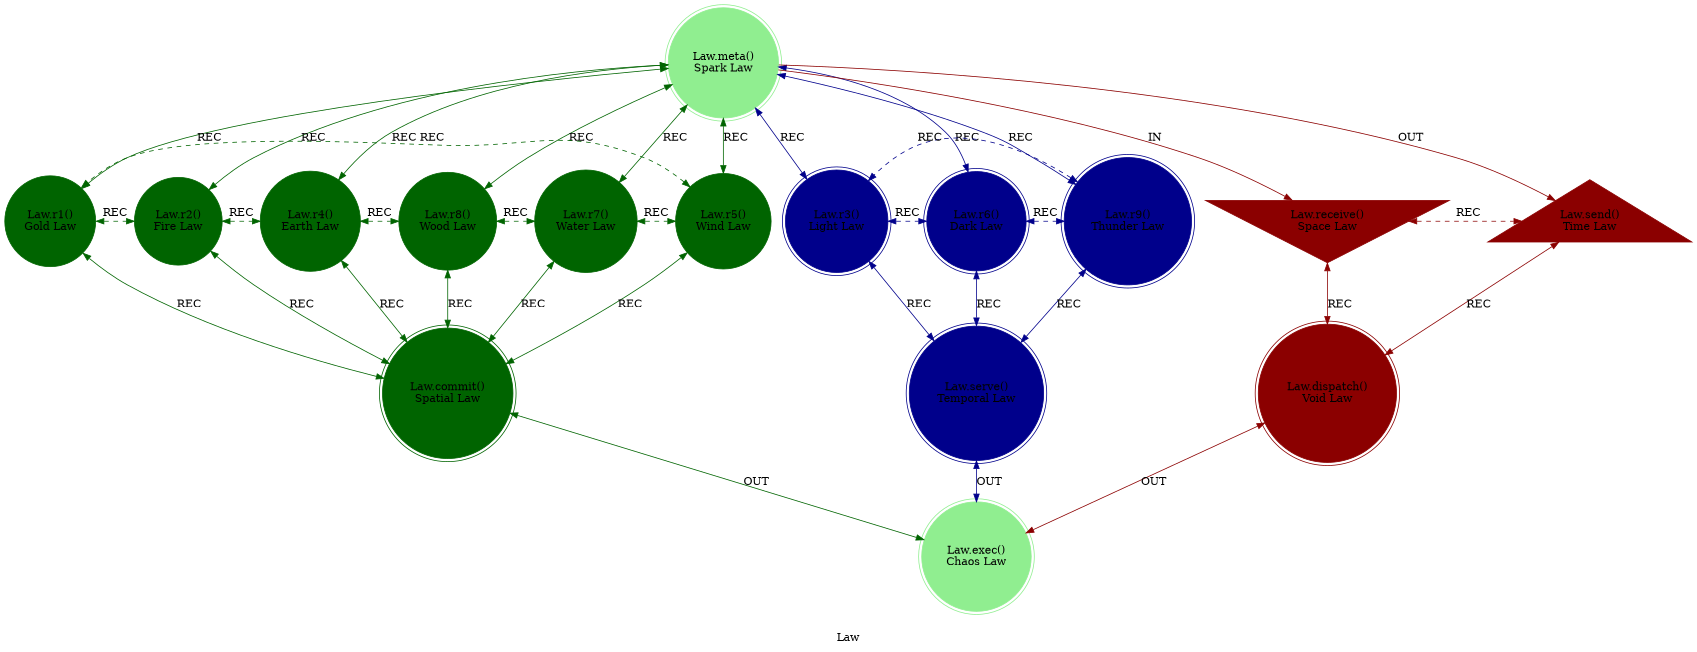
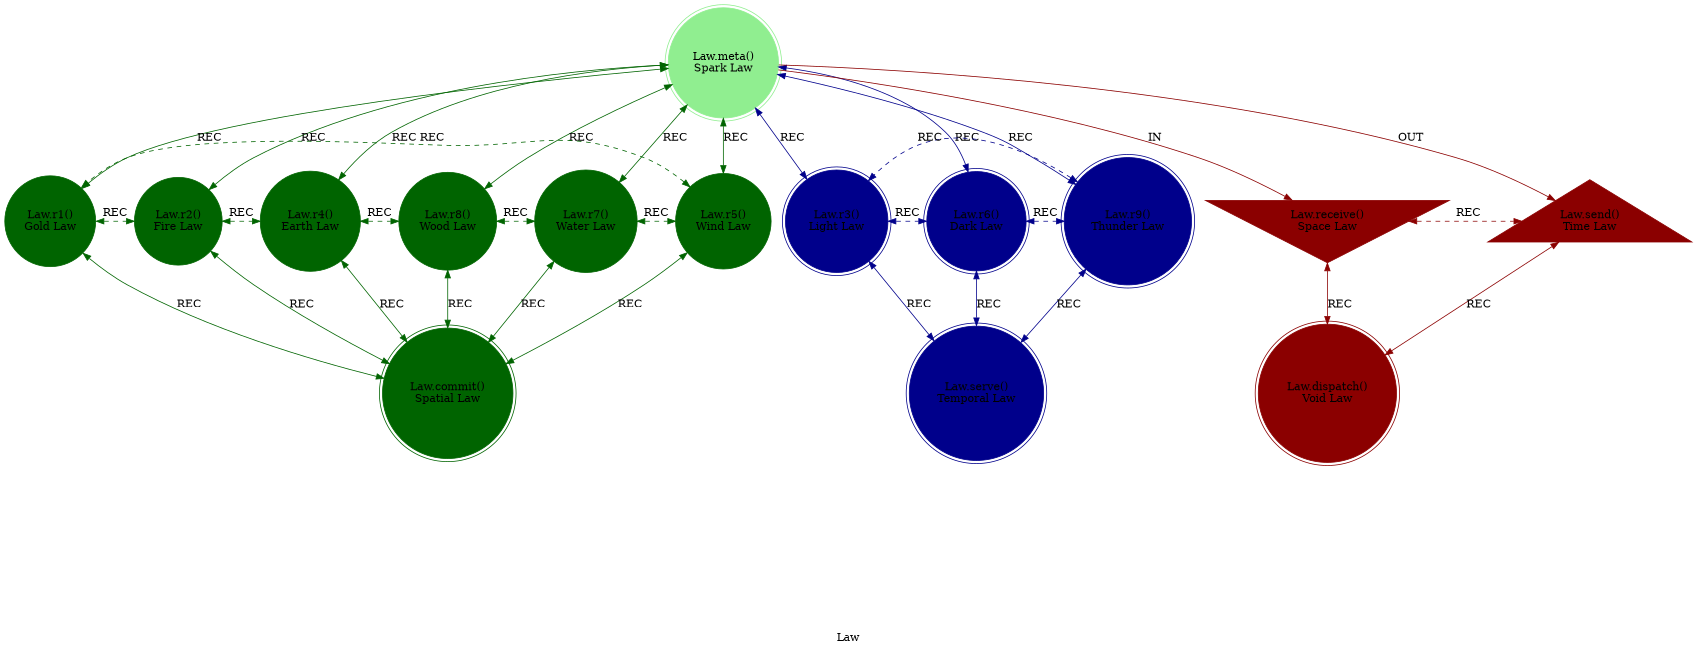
node "Law.exec() Chaos Law": removed
